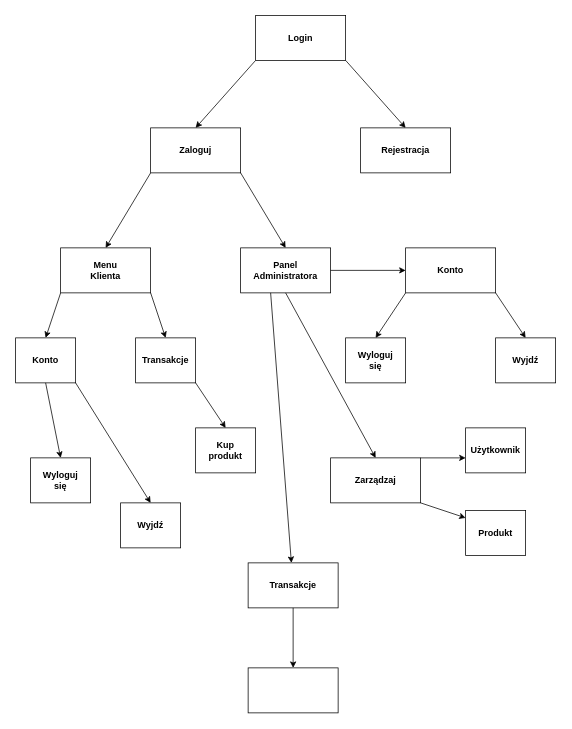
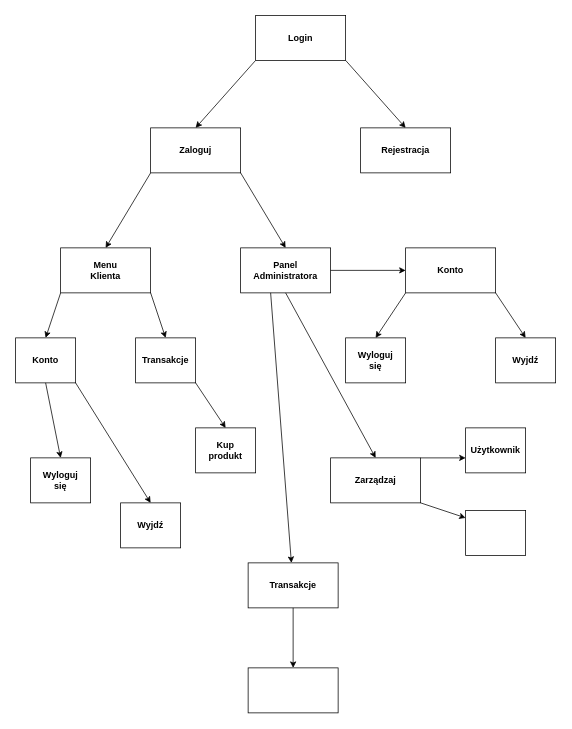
node "Produkt": removed
